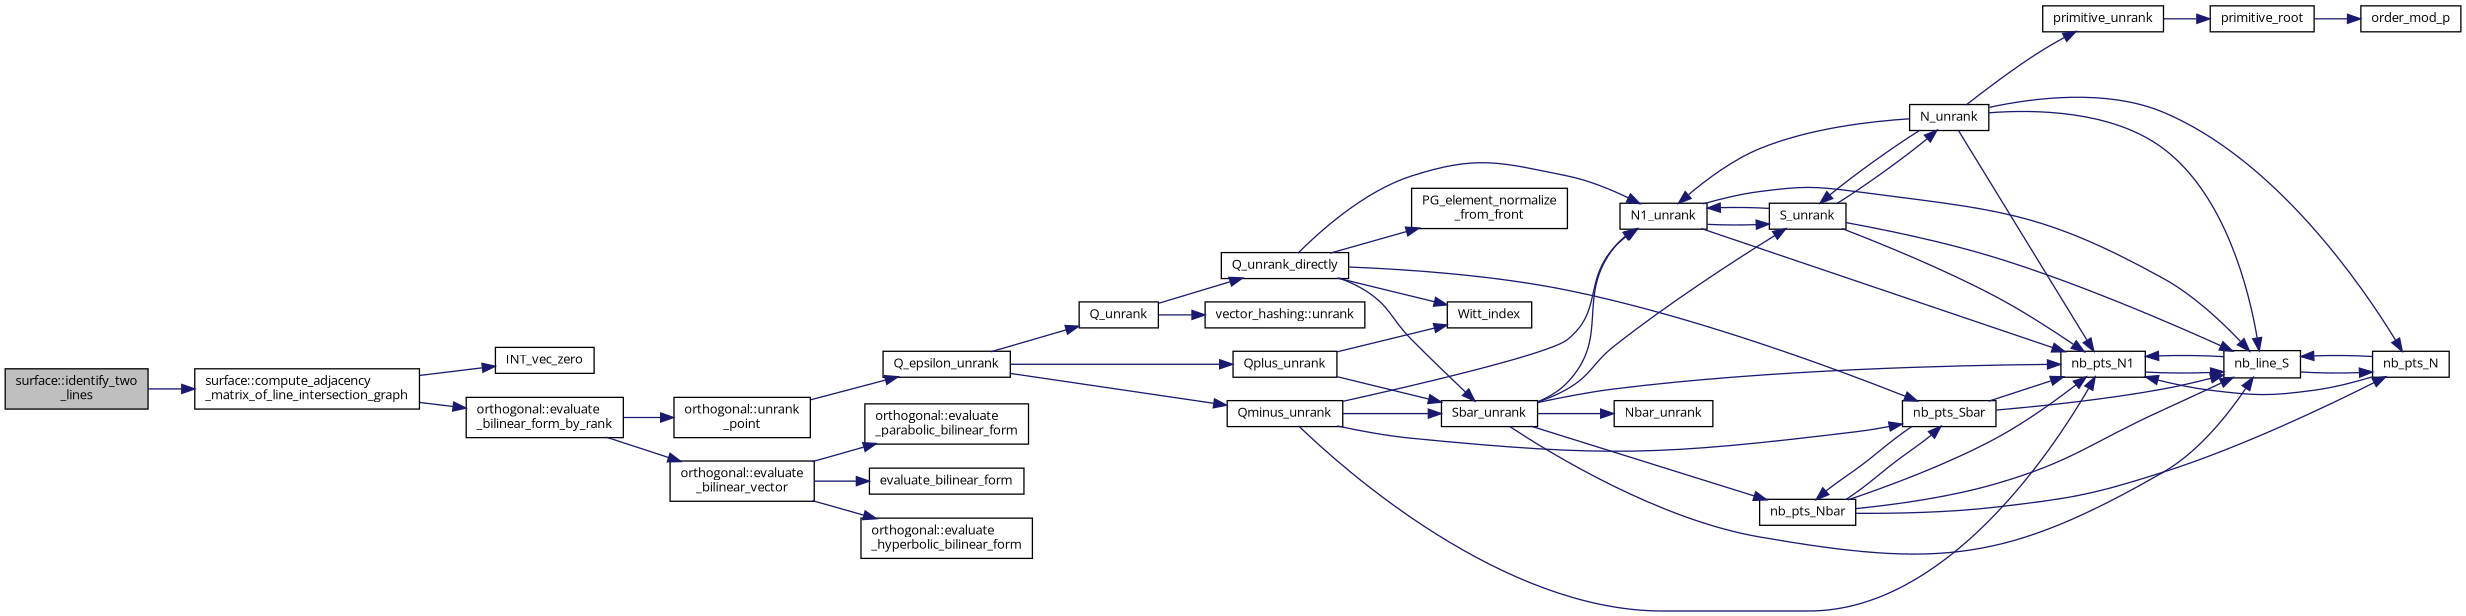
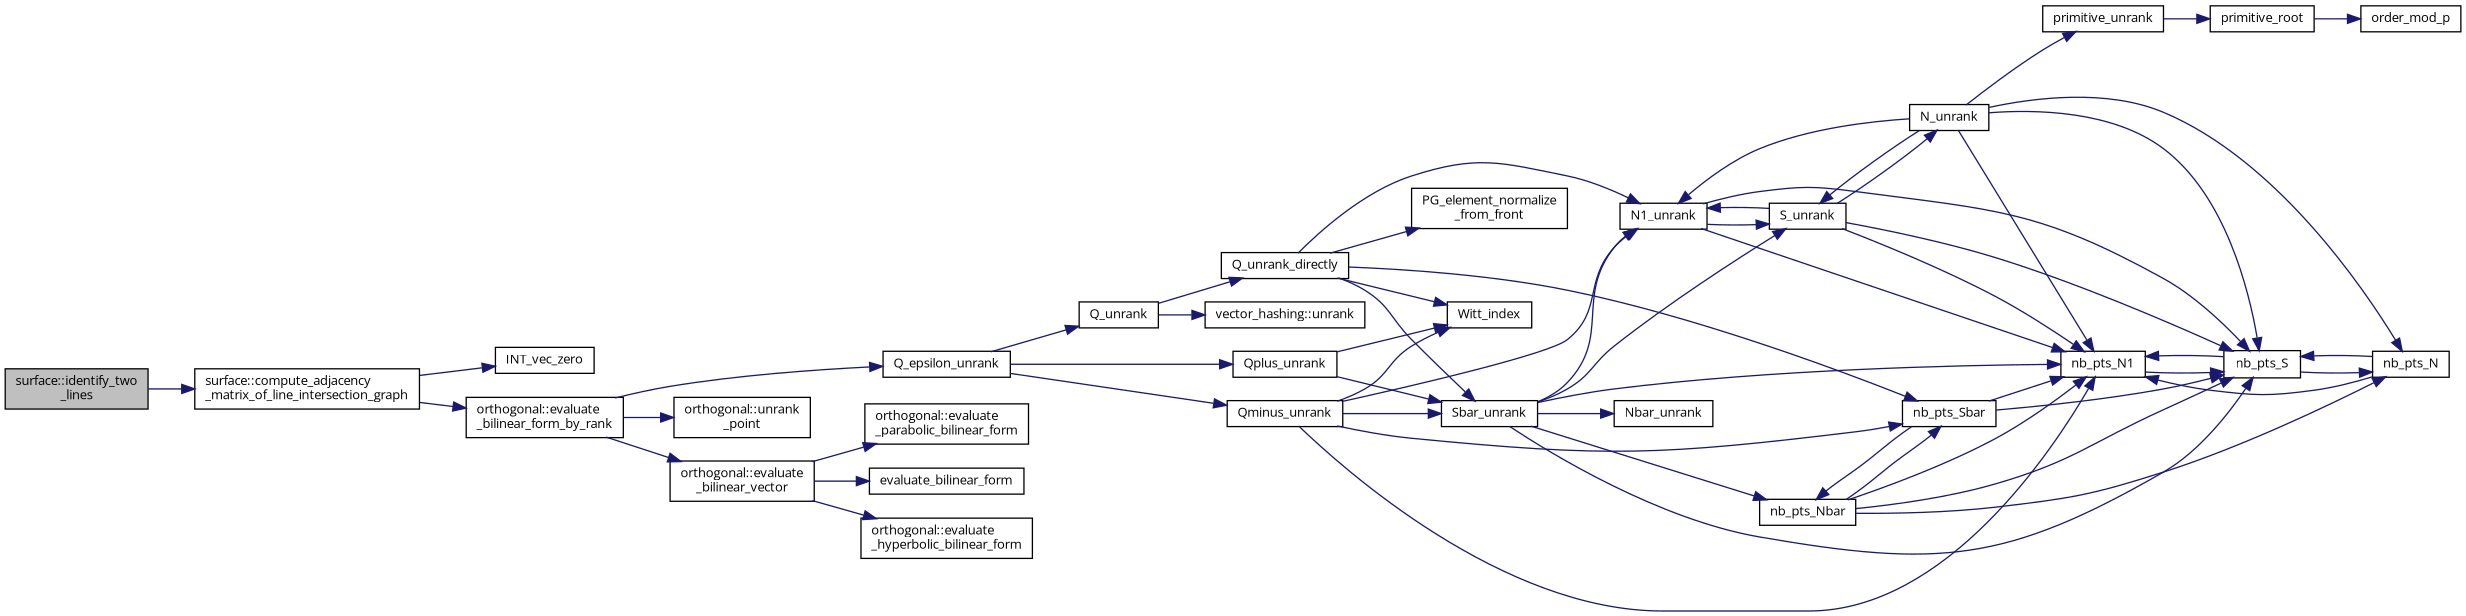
node "nb_line_S": label "nb_line_S" -> "nb_pts_S"
edge "Qminus_unrank" -> "Witt_index": added
edge "orthogonal::unrank _point" -> "Q_epsilon_unrank": now "orthogonal::evaluate _bilinear_form_by_rank" -> "Q_epsilon_unrank"
